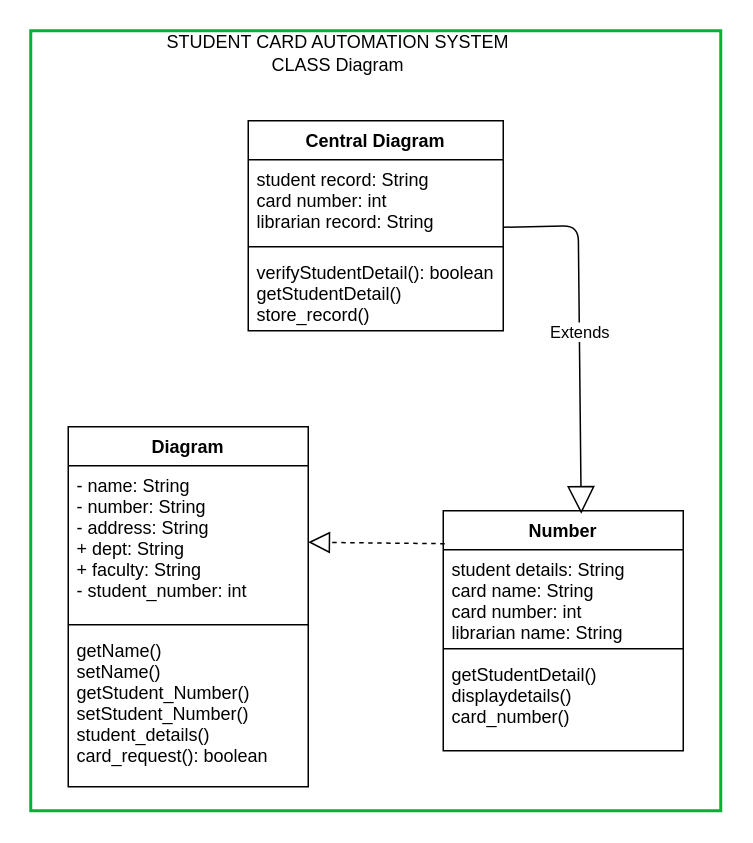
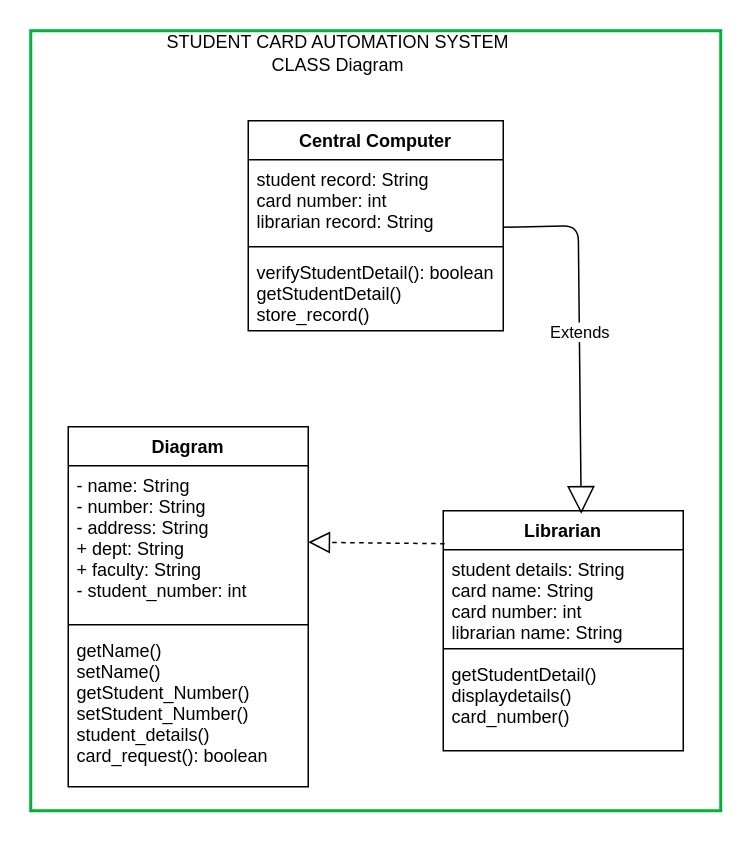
node "Central Diagram": label "Central Diagram" -> "Central Computer"
node "Number": label "Number" -> "Librarian"
